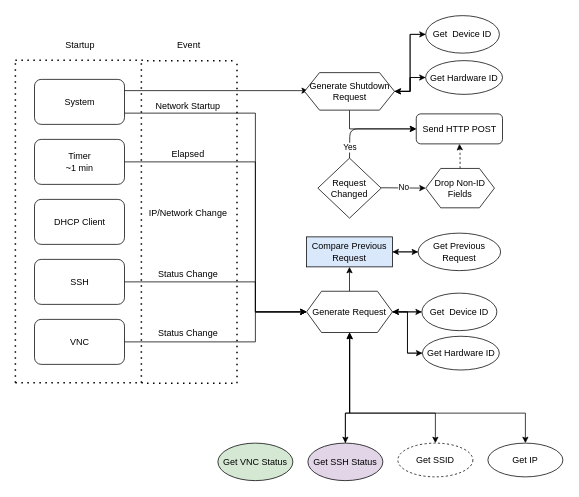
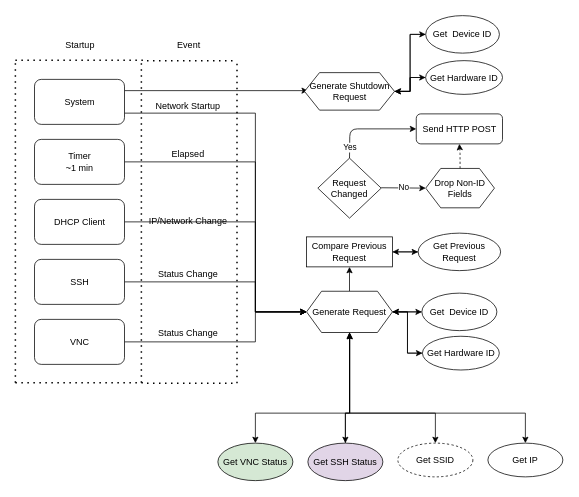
edge "Generate Shutdown Request" -> "Send HTTP POST": removed
node "IP/Network Change": moved (188, 213) -> (188, 221)
edge "DHCP Client" -> "Generate Request": added
node "Compare Previous Request": fillcolor #dae8fc -> #ffffff
edge "Generate Request" -- "Get VNC Status": added
